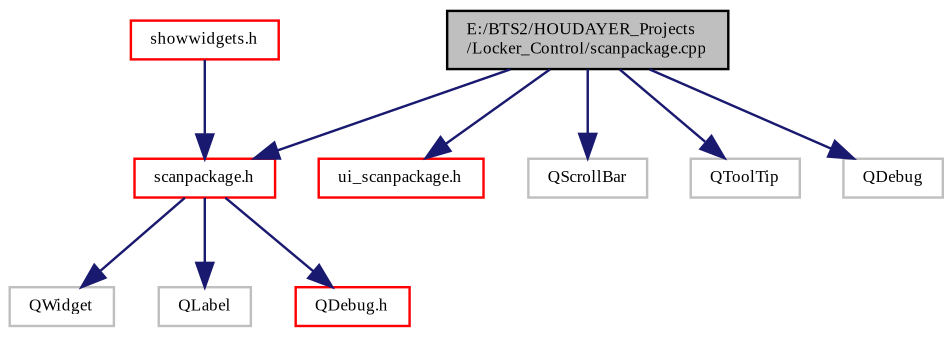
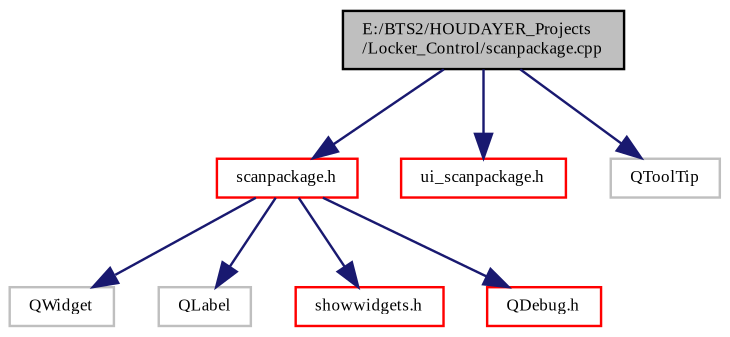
edge "showwidgets.h" -> "scanpackage.h": reversed
node "QScrollBar": removed
node "QDebug": removed
